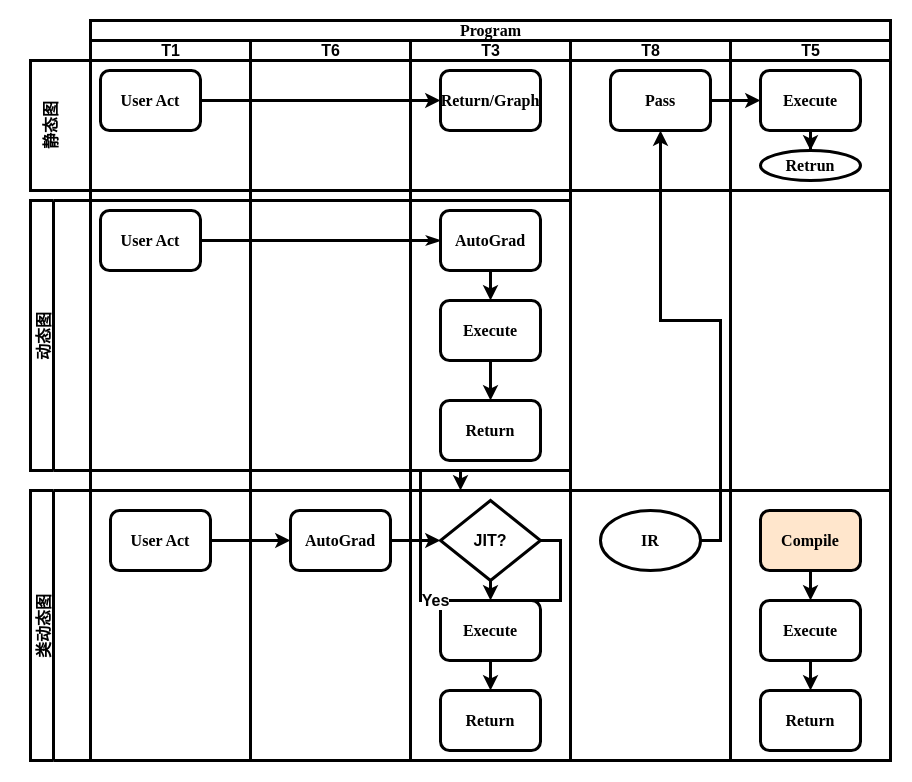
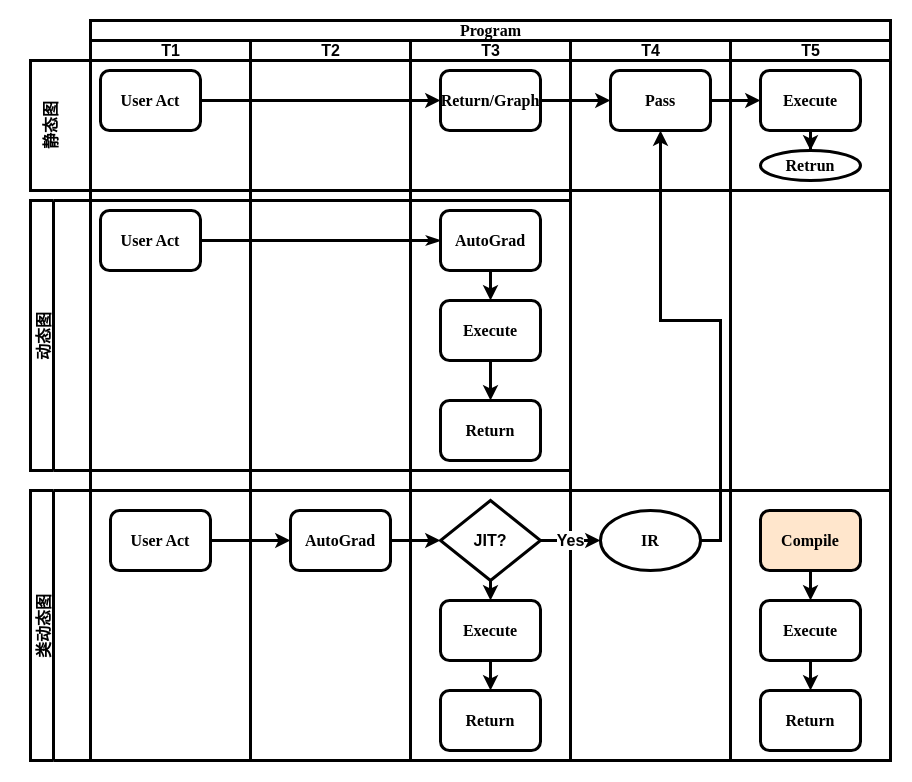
node "T6": label "T6" -> "T2"
node "T8": label "T8" -> "T4"
edge "Return/Graph" -> "Pass": added
edge "JIT?" -> "类动态图": now "JIT?" -> "IR"
